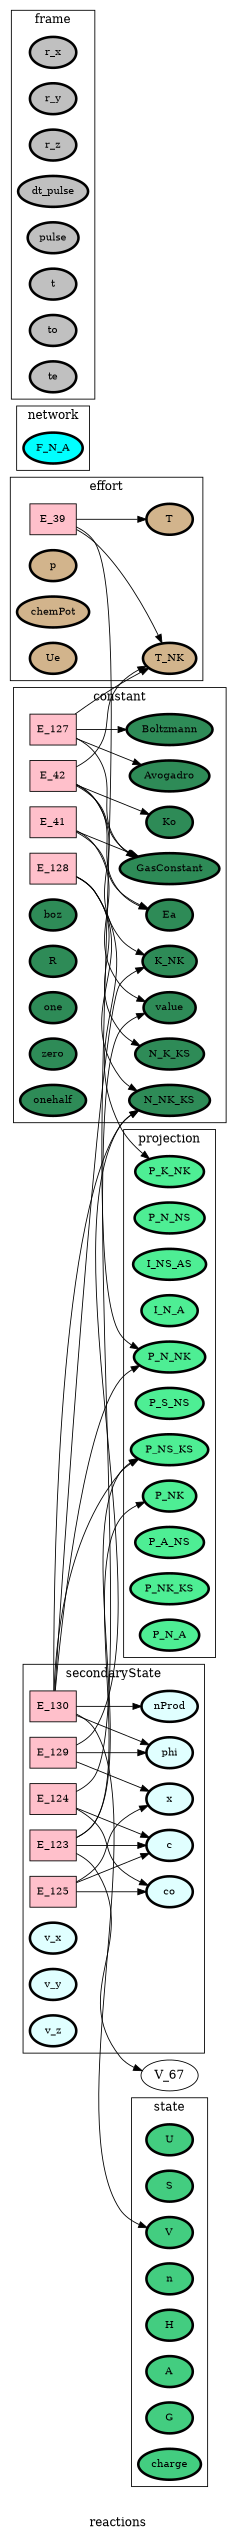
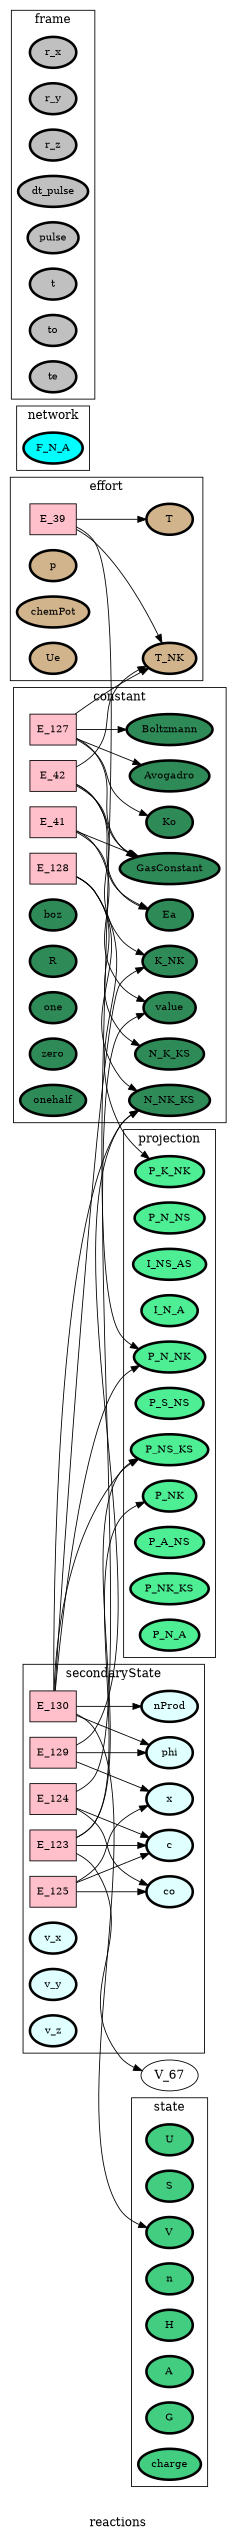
edge "E_42" -> "Ko": now "E_127" -> "Ko"
